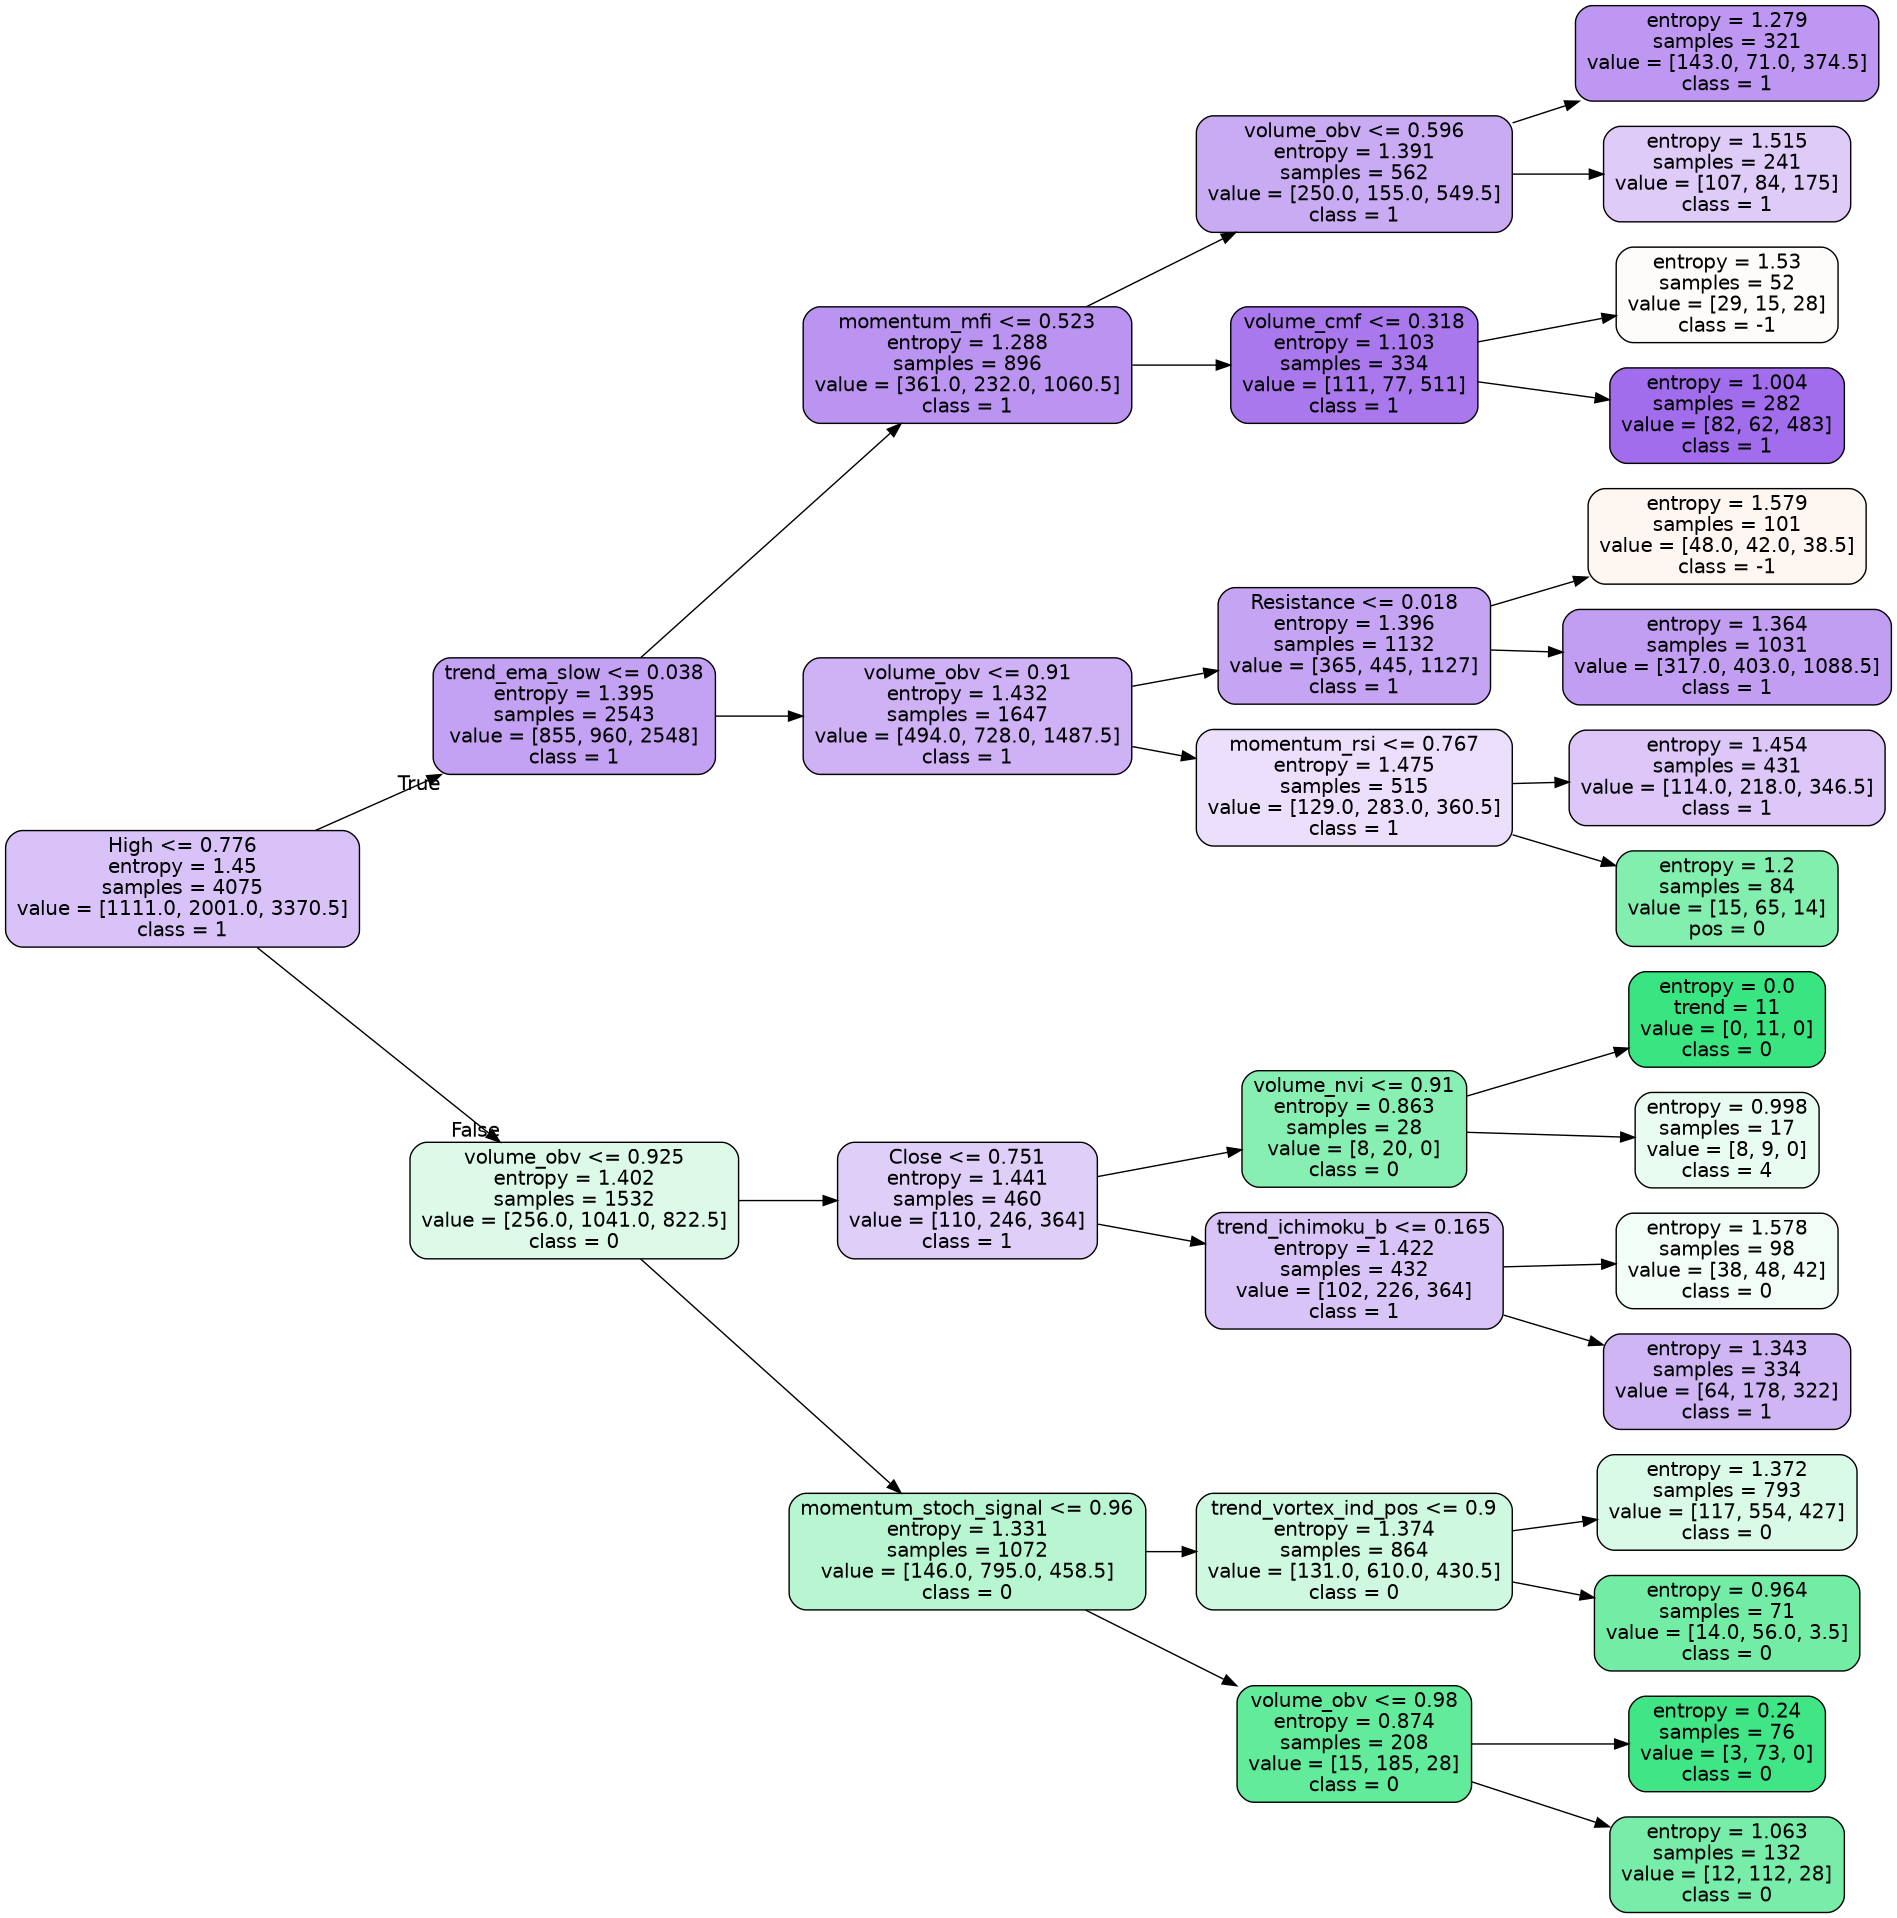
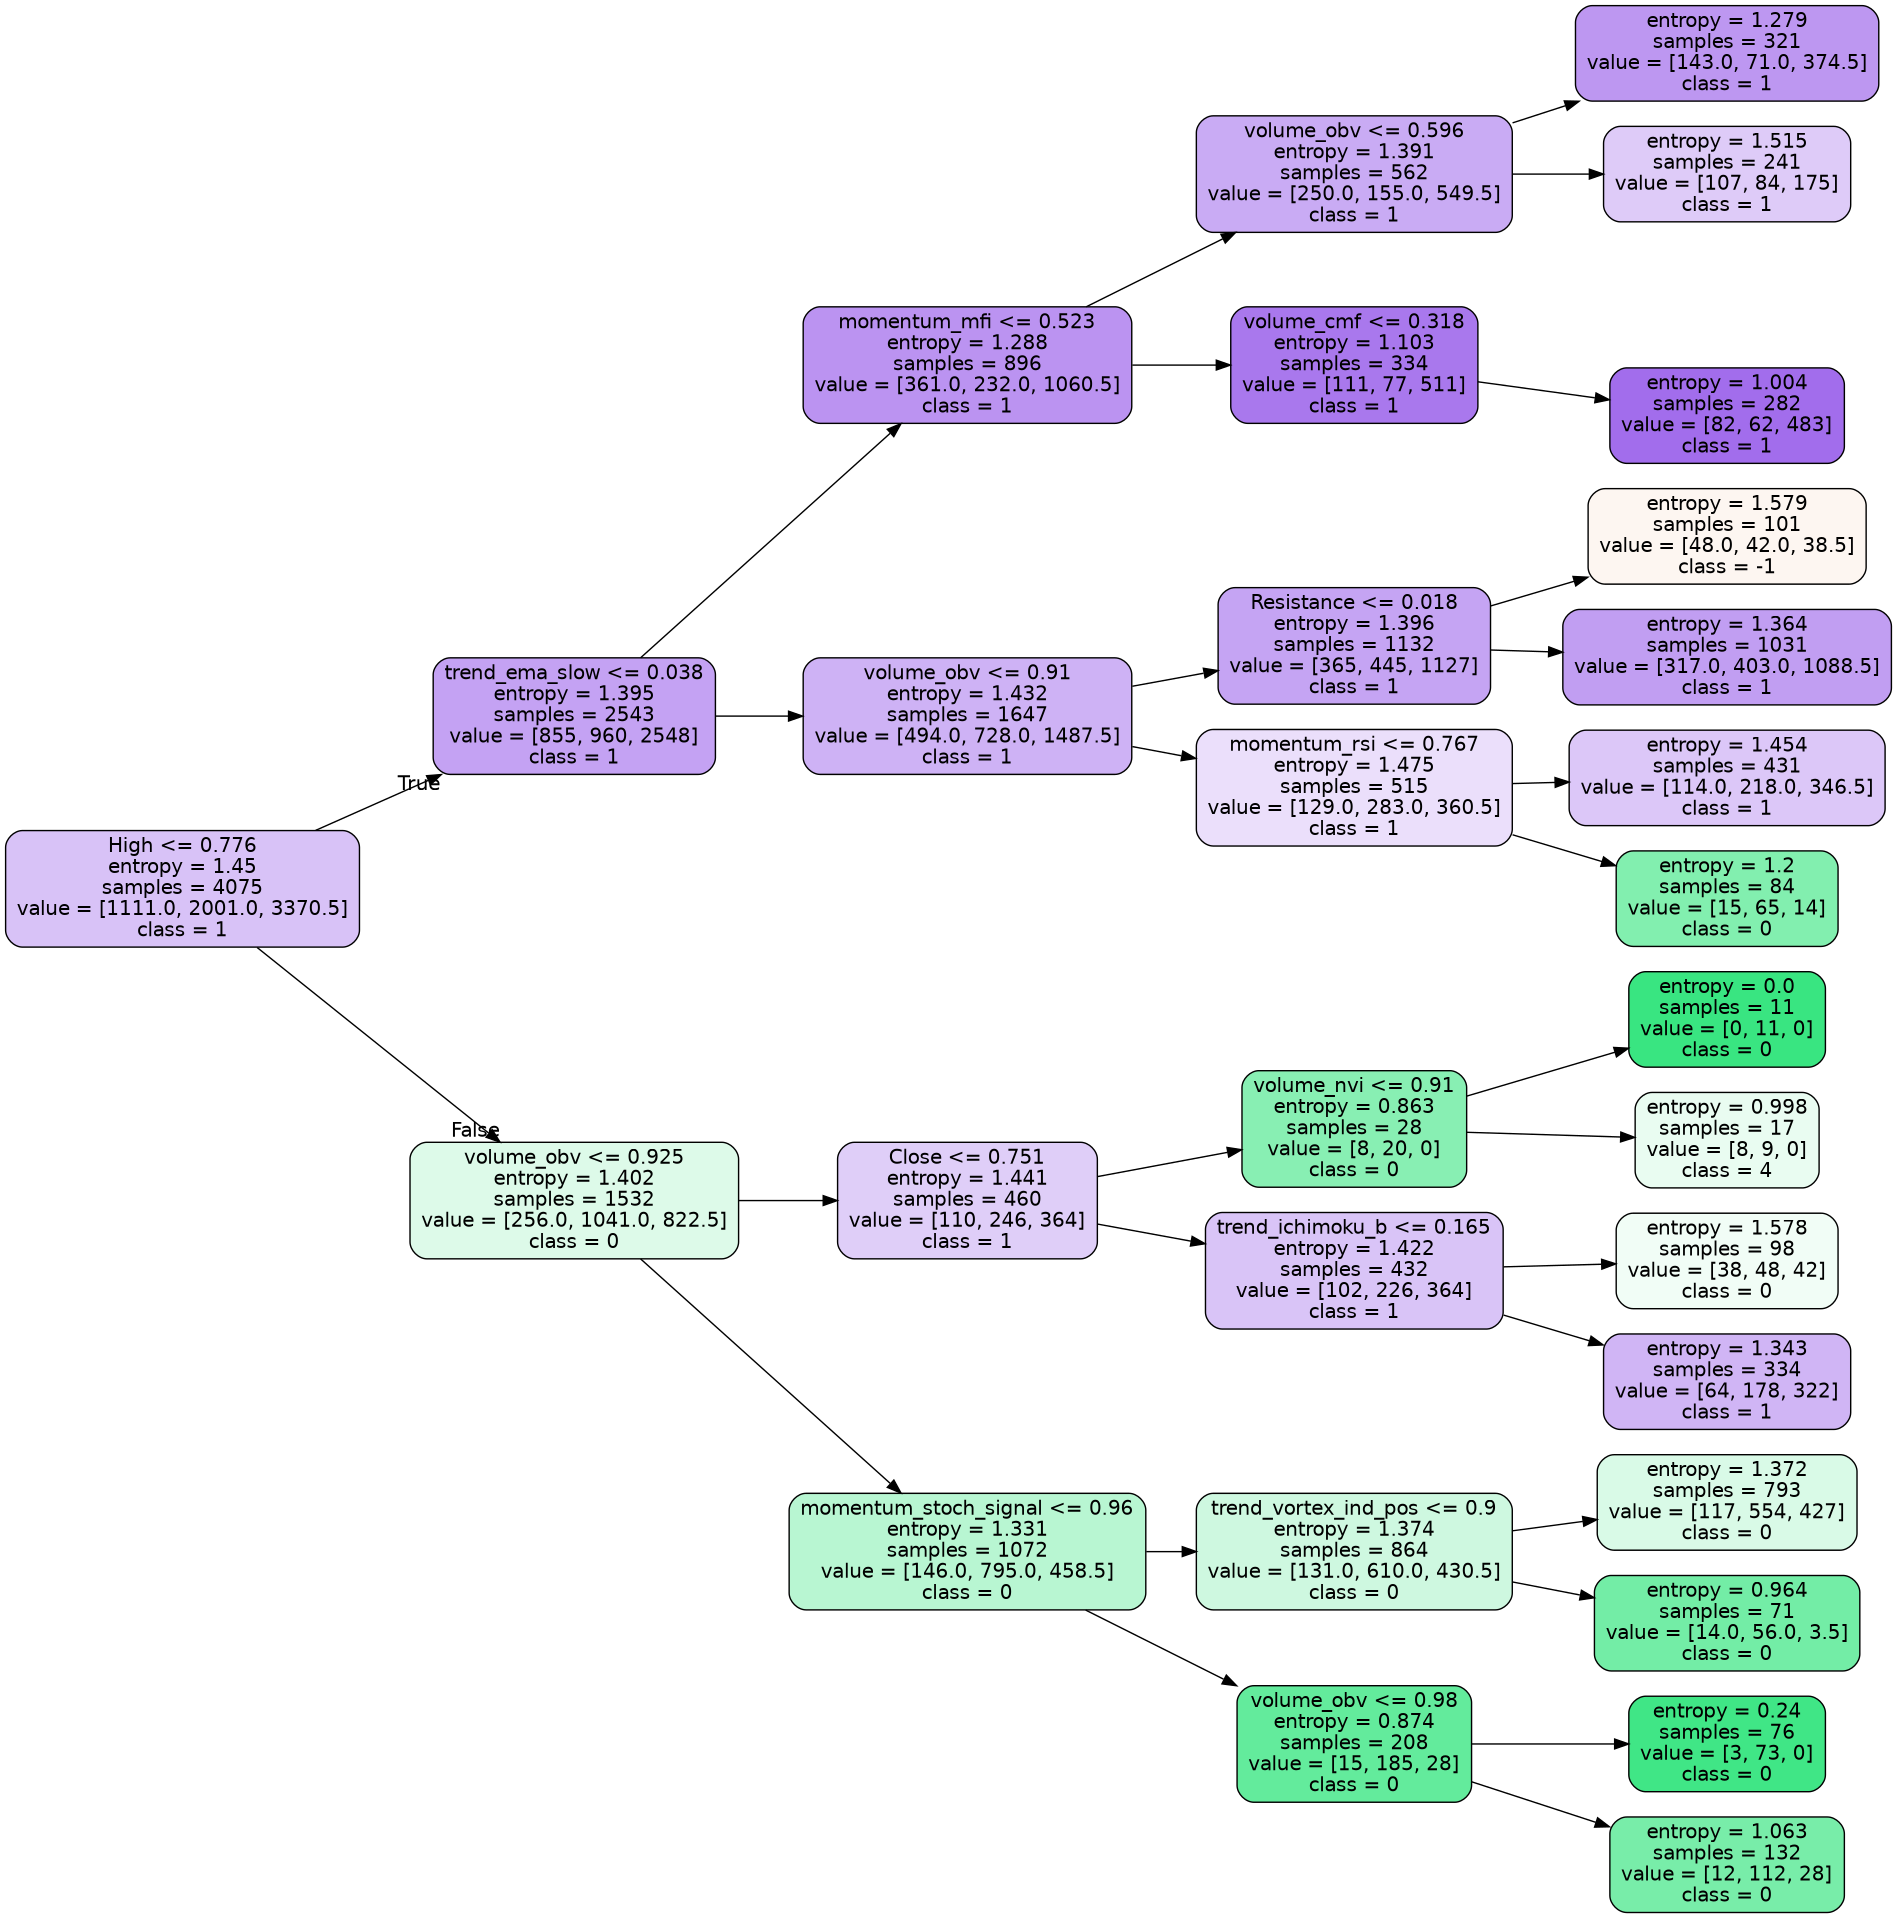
node "entropy = 1.53 samples = 52 value = [29, 15, 28] class = -1": removed
node "entropy = 1.2 samples = 84 value = [15, 65, 14] pos = 0": label "entropy = 1.2 samples = 84 value = [15, 65, 14] pos = 0" -> "entropy = 1.2 samples = 84 value = [15, 65, 14] class = 0"
node "entropy = 0.0 trend = 11 value = [0, 11, 0] class = 0": label "entropy = 0.0 trend = 11 value = [0, 11, 0] class = 0" -> "entropy = 0.0 samples = 11 value = [0, 11, 0] class = 0"
